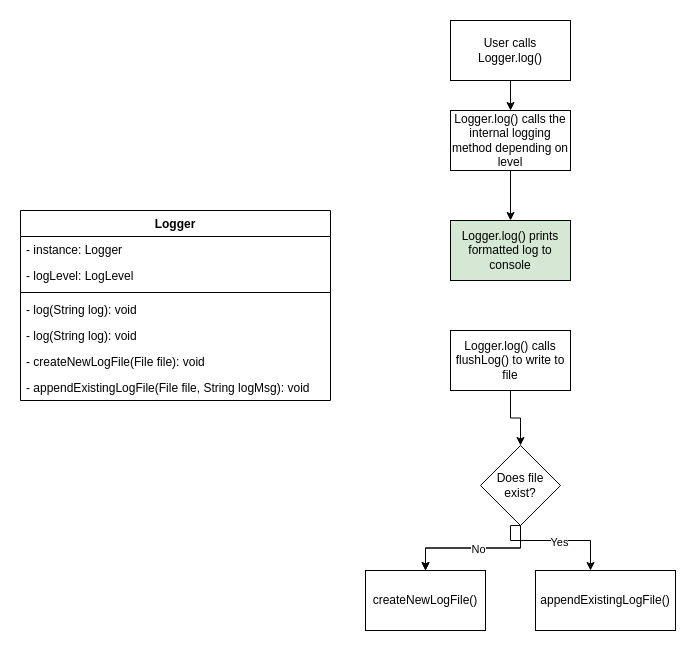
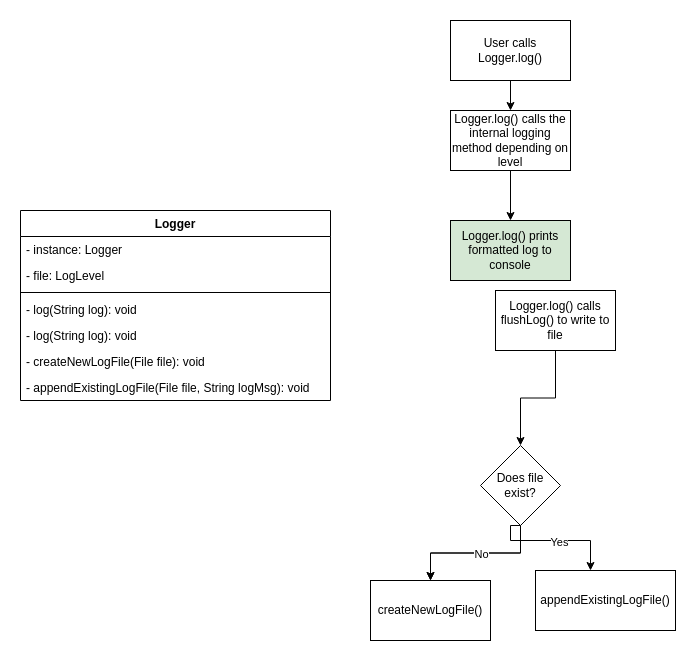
node "- logLevel: LogLevel": label "- logLevel: LogLevel" -> "- file: LogLevel"
node "Logger.log() calls flushLog() to write to file": moved (511, 361) -> (556, 321)
node "createNewLogFile()": moved (426, 601) -> (431, 611)
